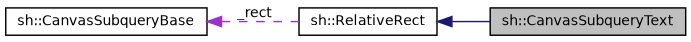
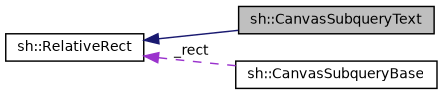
edge "sh::RelativeRect" -> "sh::CanvasSubqueryBase": reversed
